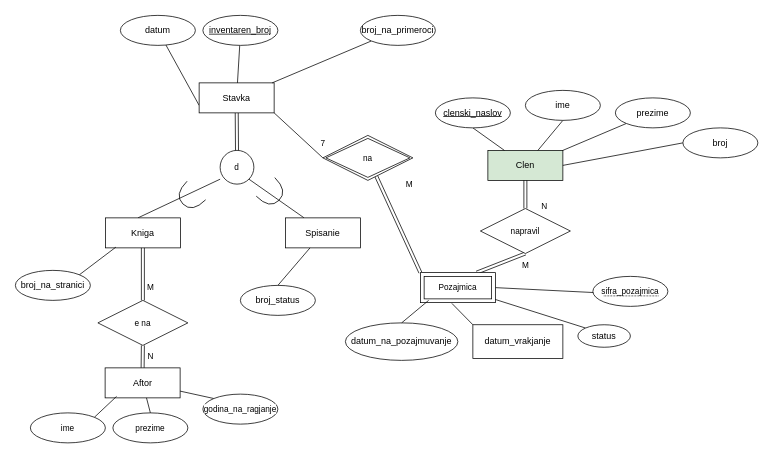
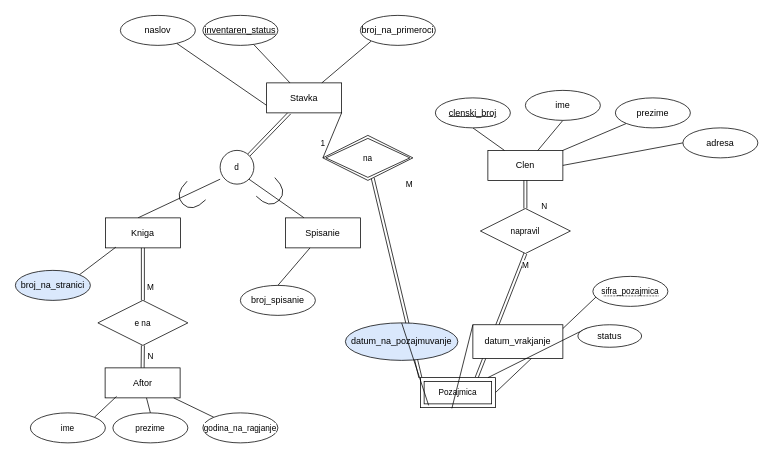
node "datum": label "datum" -> "naslov"
node "inventaren_broj": label "inventaren_broj" -> "inventaren_status"
node "Stavka": moved (237, 98) -> (304, 98)
node "clenski_naslov": label "clenski_naslov" -> "clenski_broj"
node "7": label "7" -> "1"
node "broj": label "broj" -> "adresa"
node "Clen": fillcolor #d5e8d4 -> #ffffff
node "broj_na_stranici": fillcolor #ffffff -> #dae8fc
node "Pozajmica": moved (458, 288) -> (458, 393)
node "broj_status": label "broj_status" -> "broj_spisanie"
node "status": size 53x23 -> 64x23
node "datum_na_pozajmuvanje": fillcolor #ffffff -> #dae8fc
node "godina_na_ragjanje": moved (240, 409) -> (240, 428)
